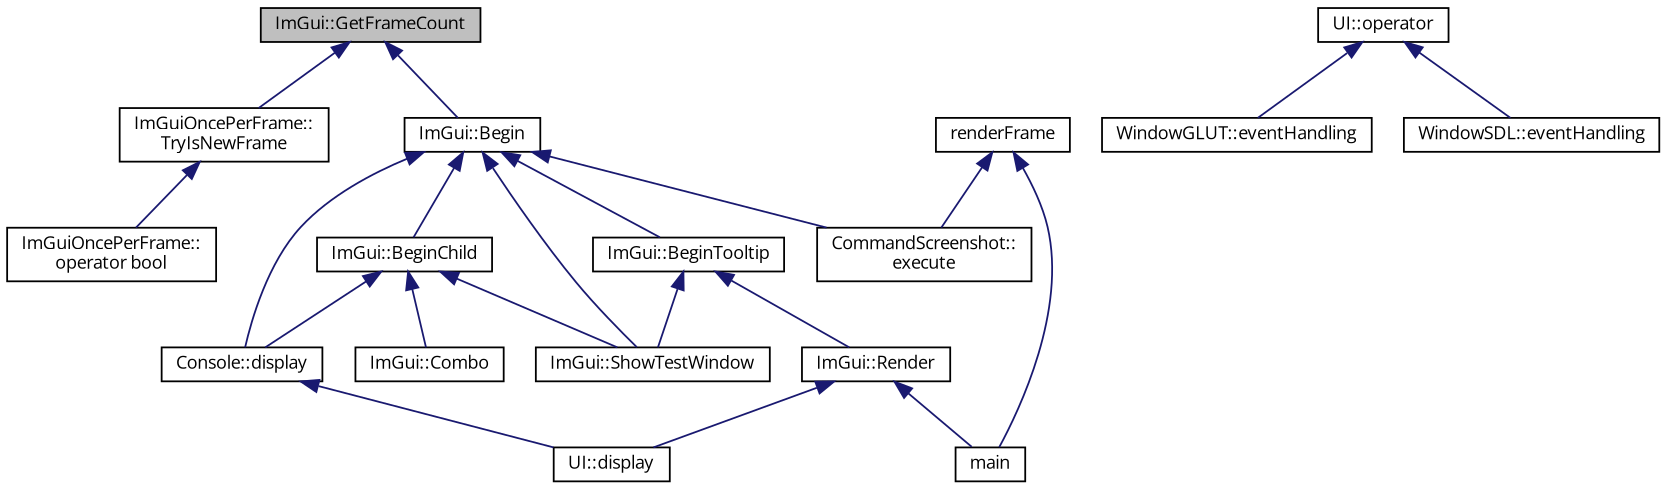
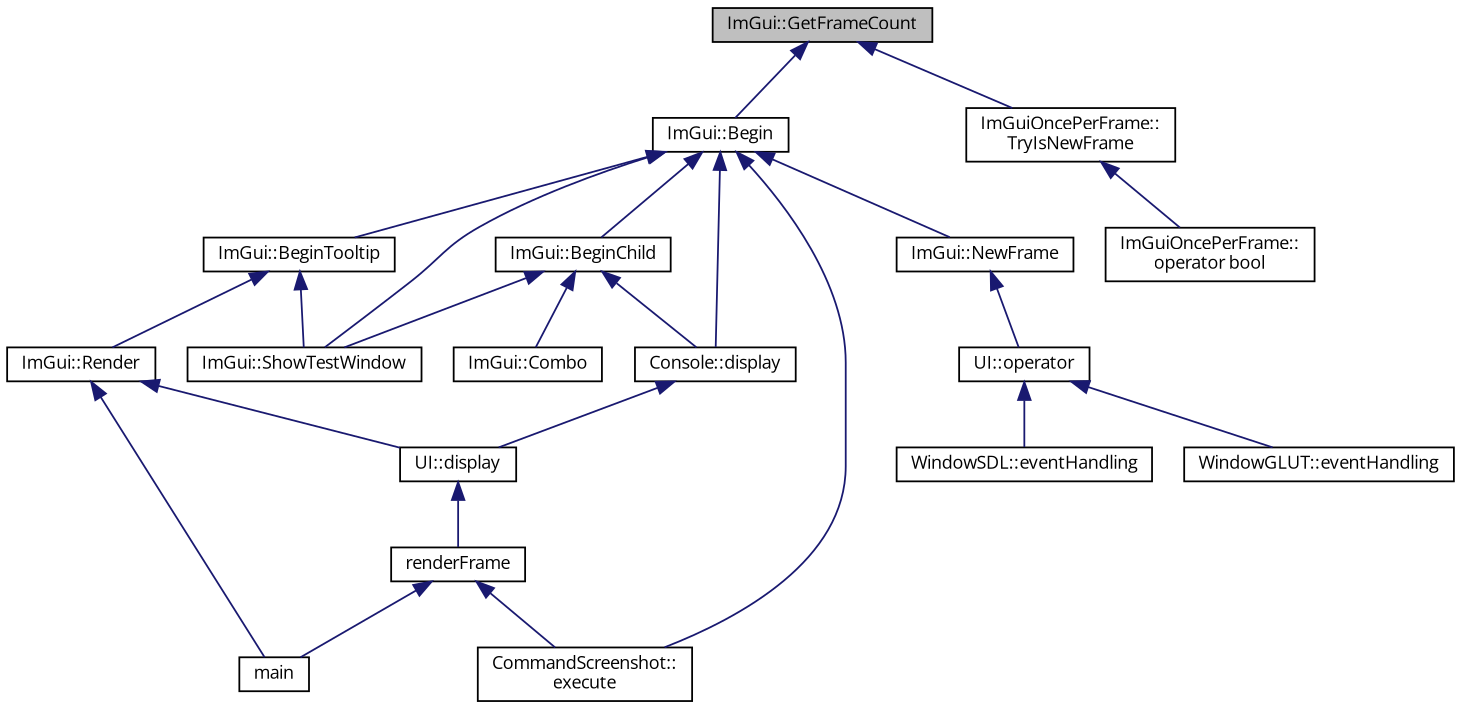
node "ImGui::NewFrame": added
edge "renderFrame" -> "UI::display": added
